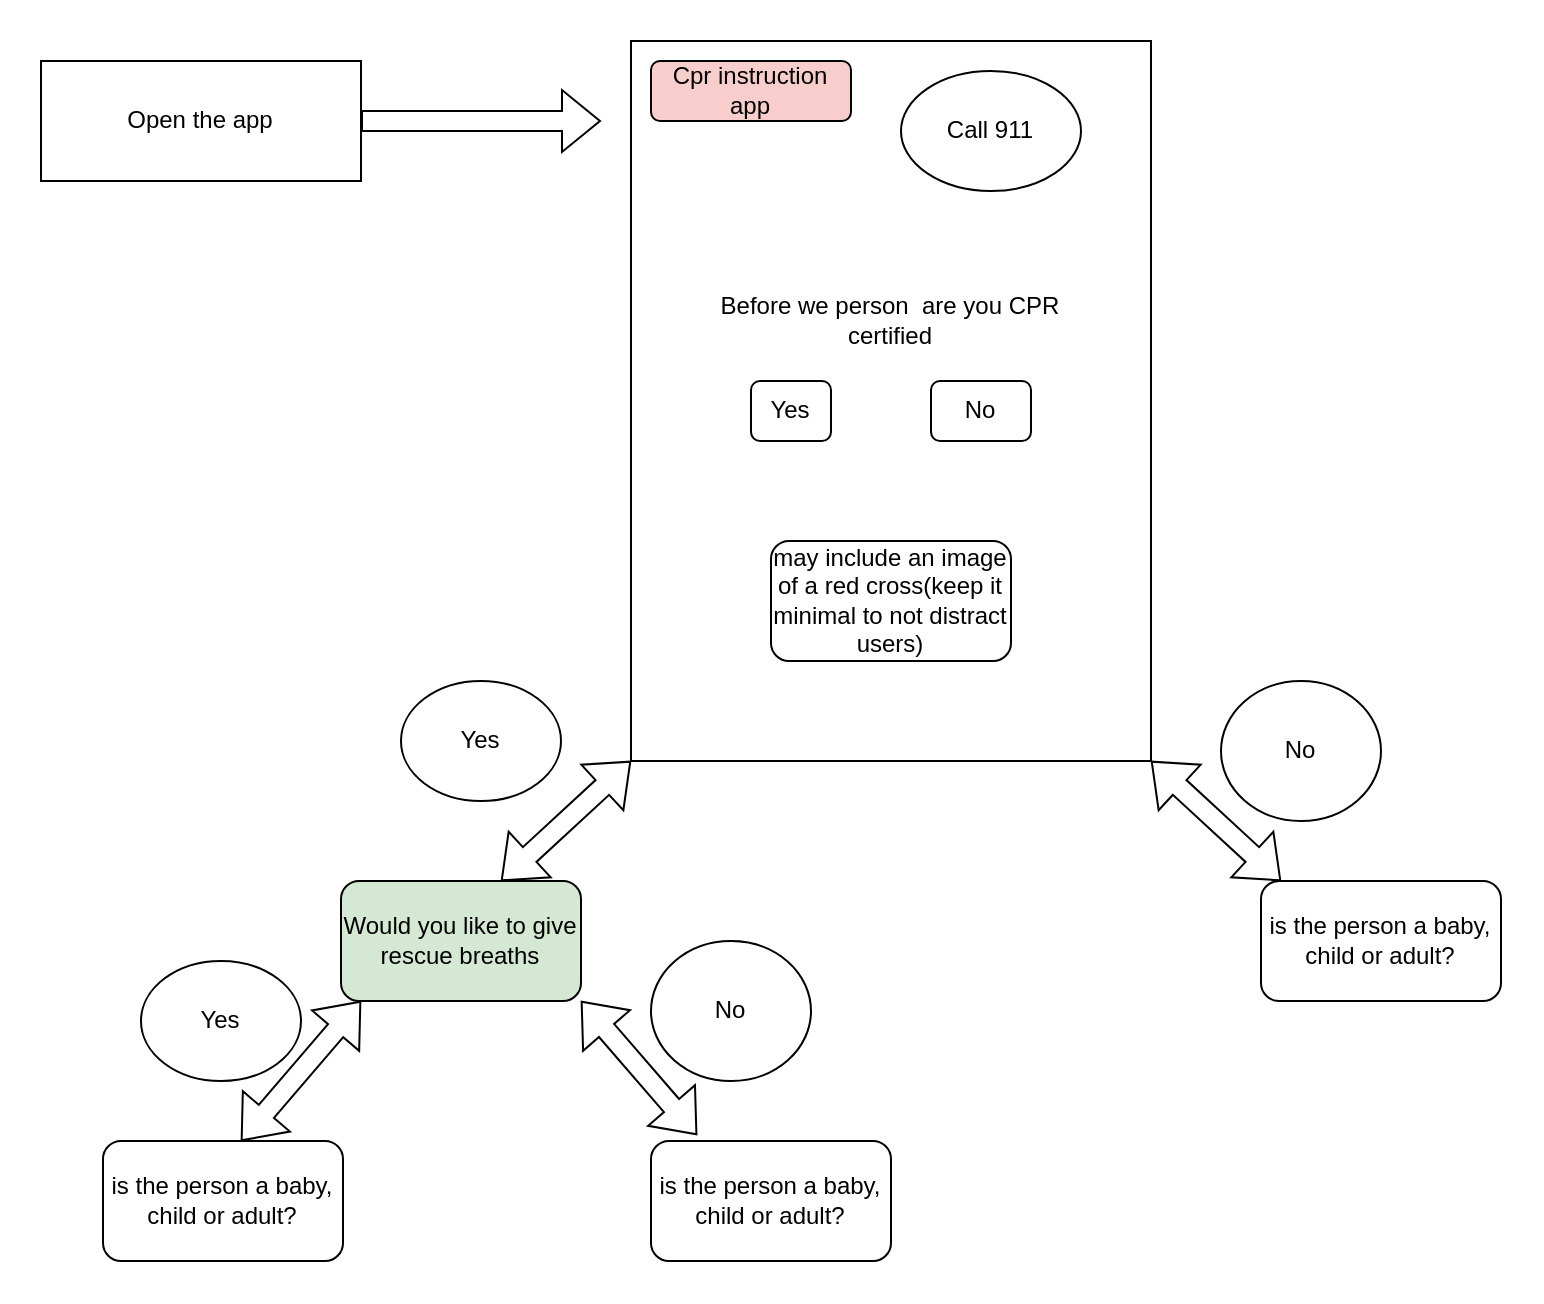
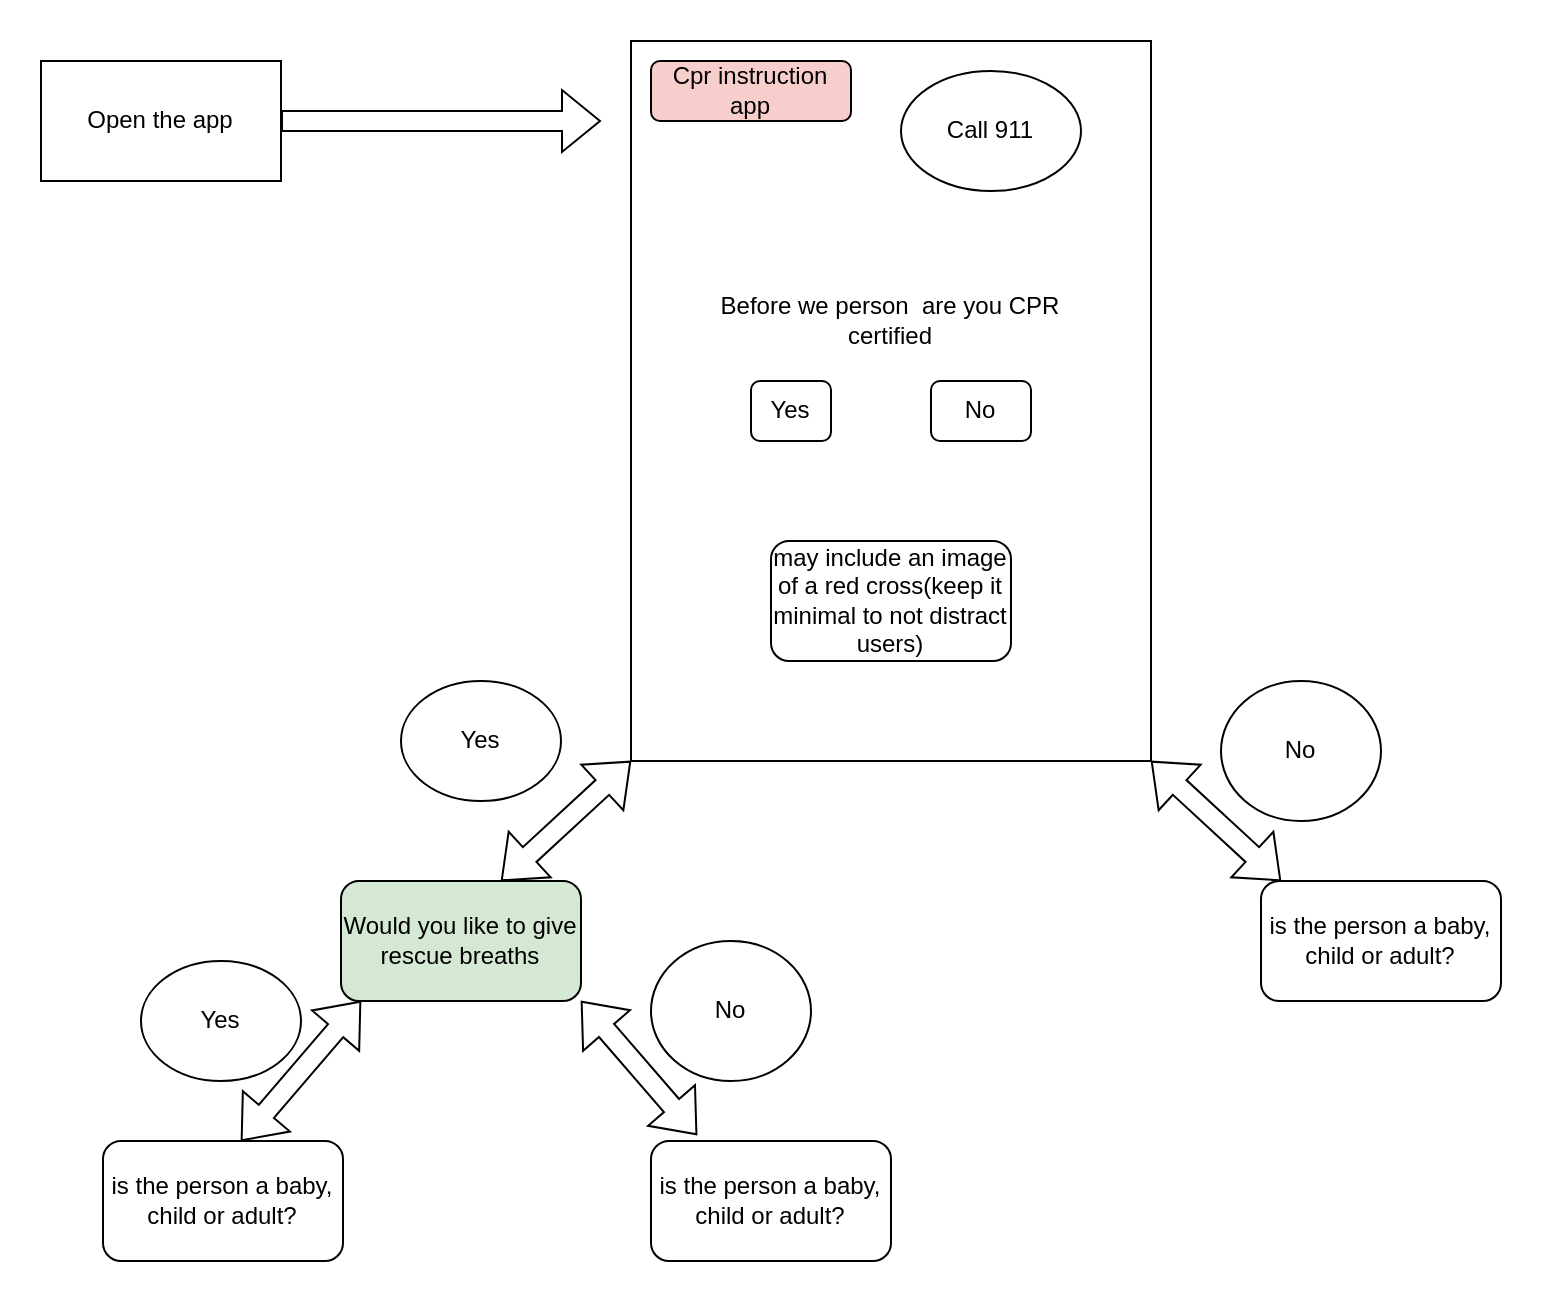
node "Open the app": size 320x120 -> 240x120
